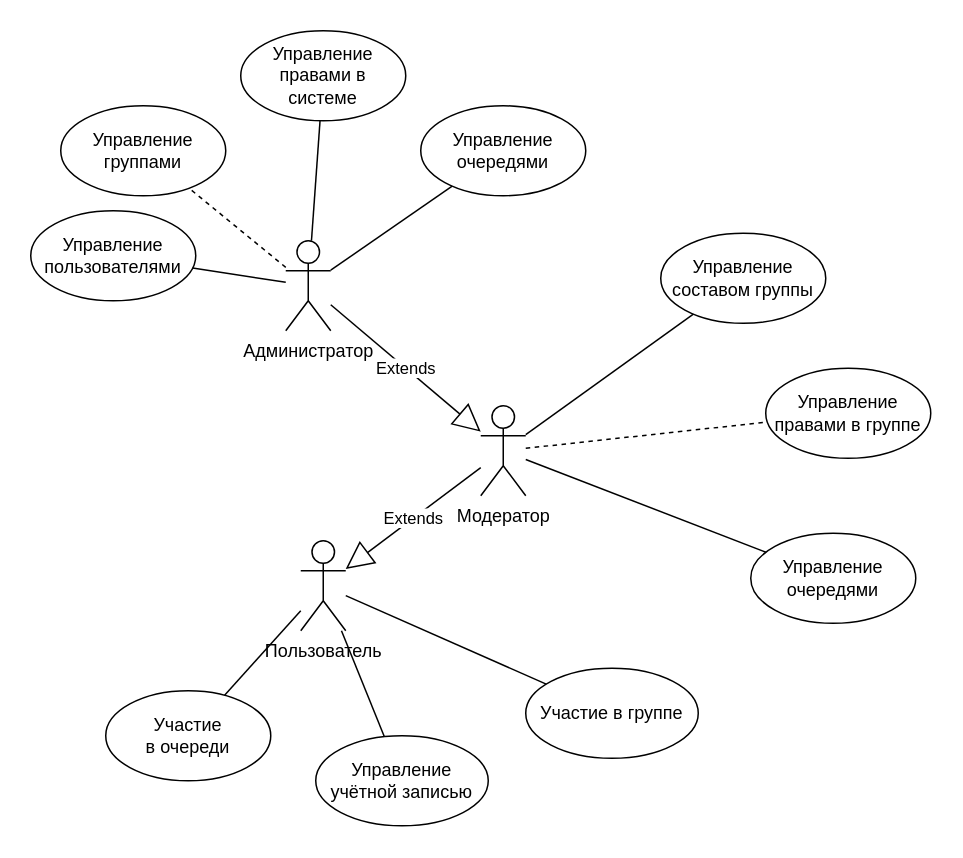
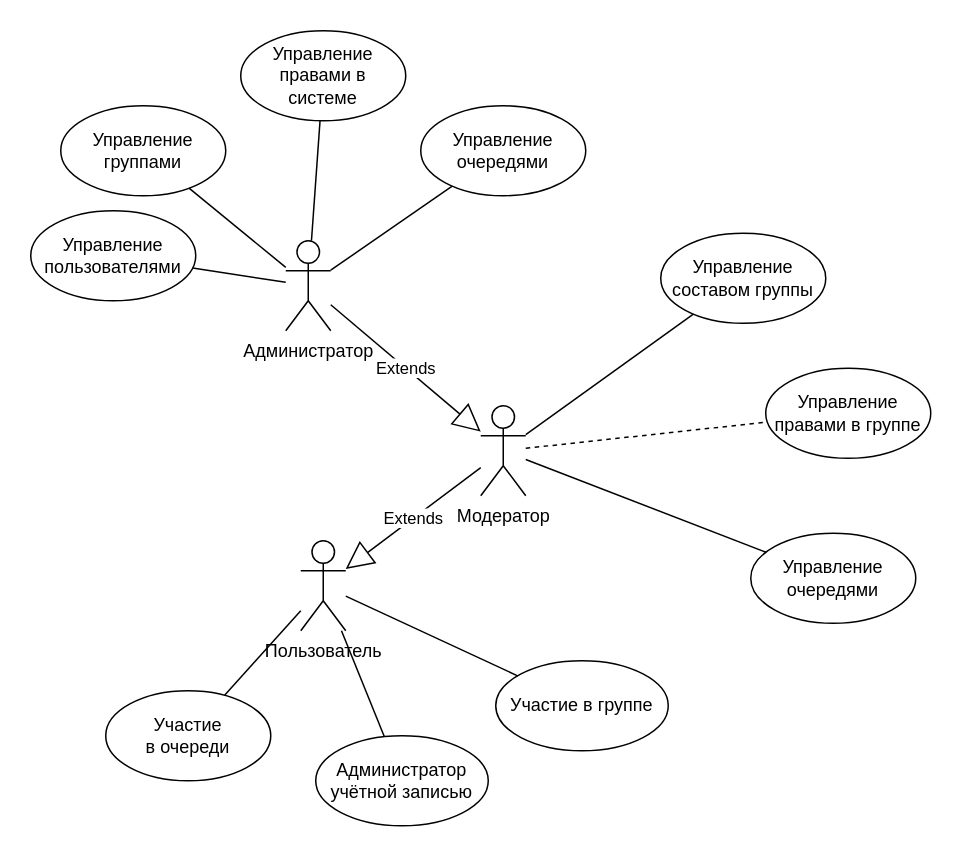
edge "Управление группами" -- "Администратор": style dashed -> solid
node "Участие в группе": moved (612, 713) -> (582, 706)
node "Управление учётной записью": label "Управление учётной записью" -> "Администратор учётной записью"
